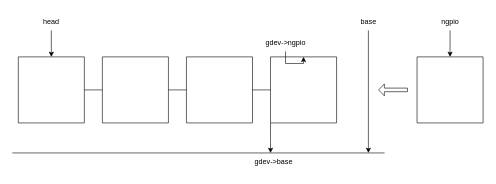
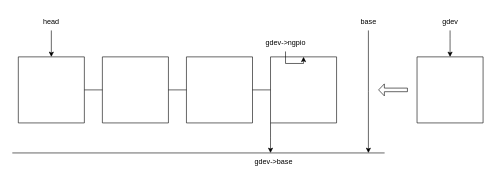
node "ngpio": label "ngpio" -> "gdev"
